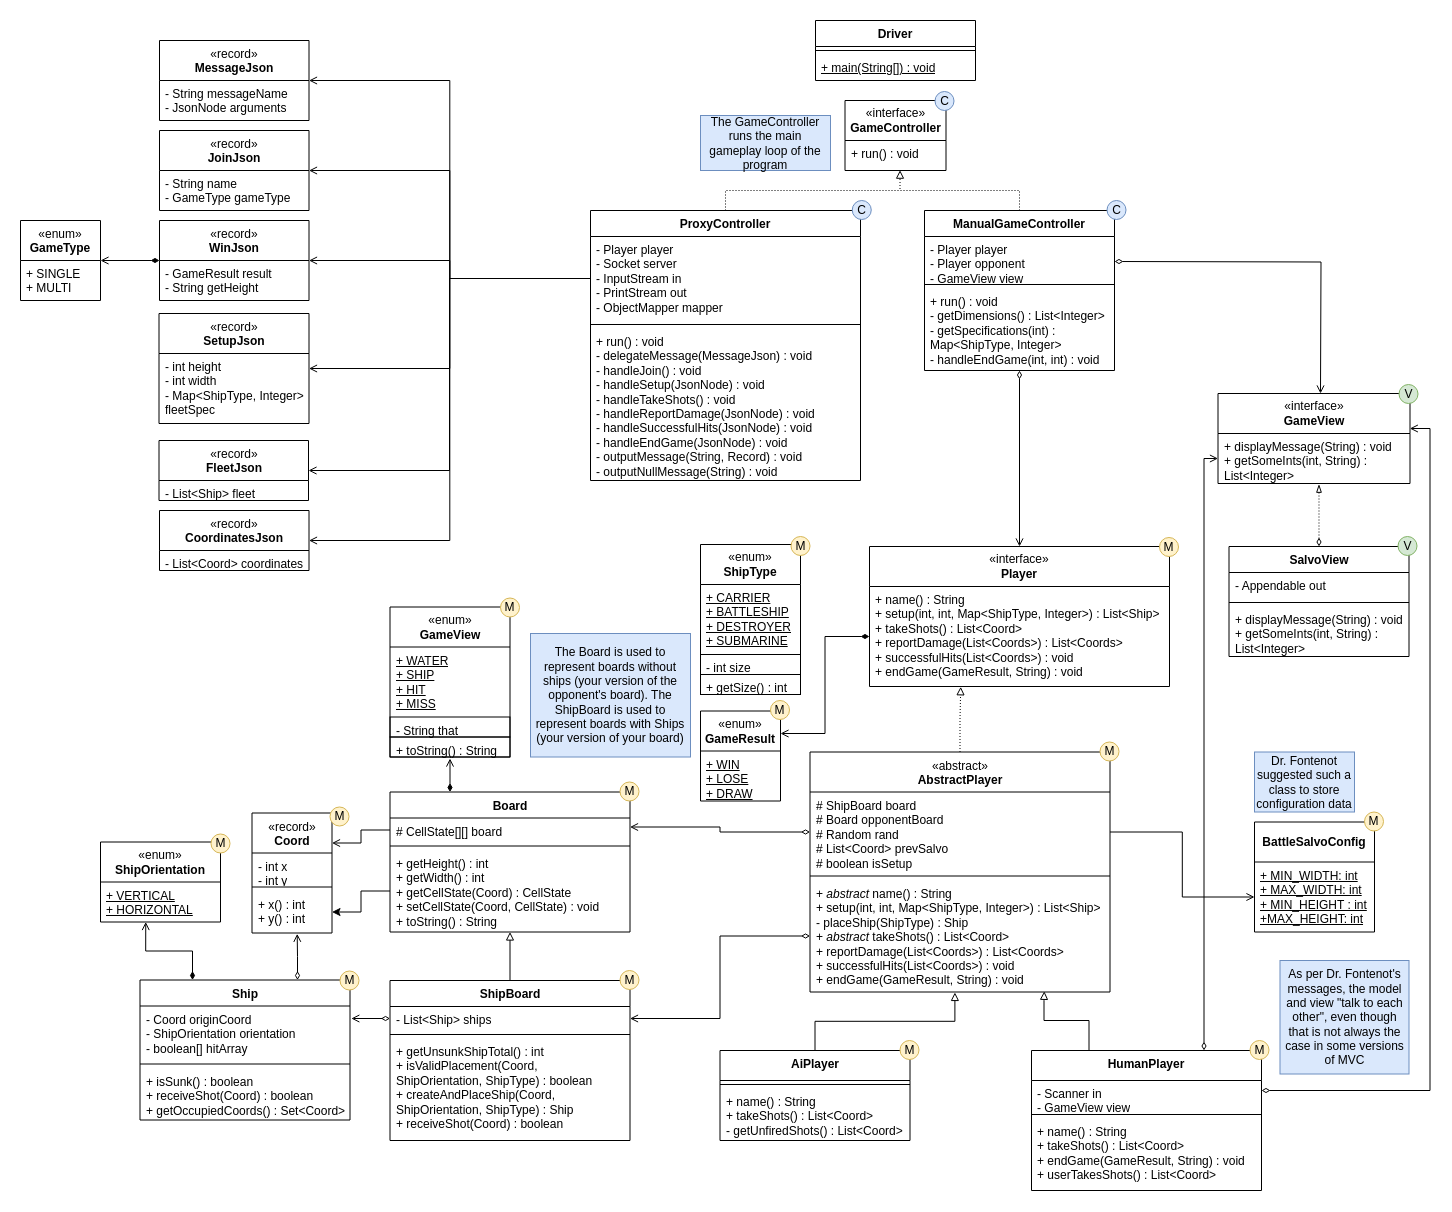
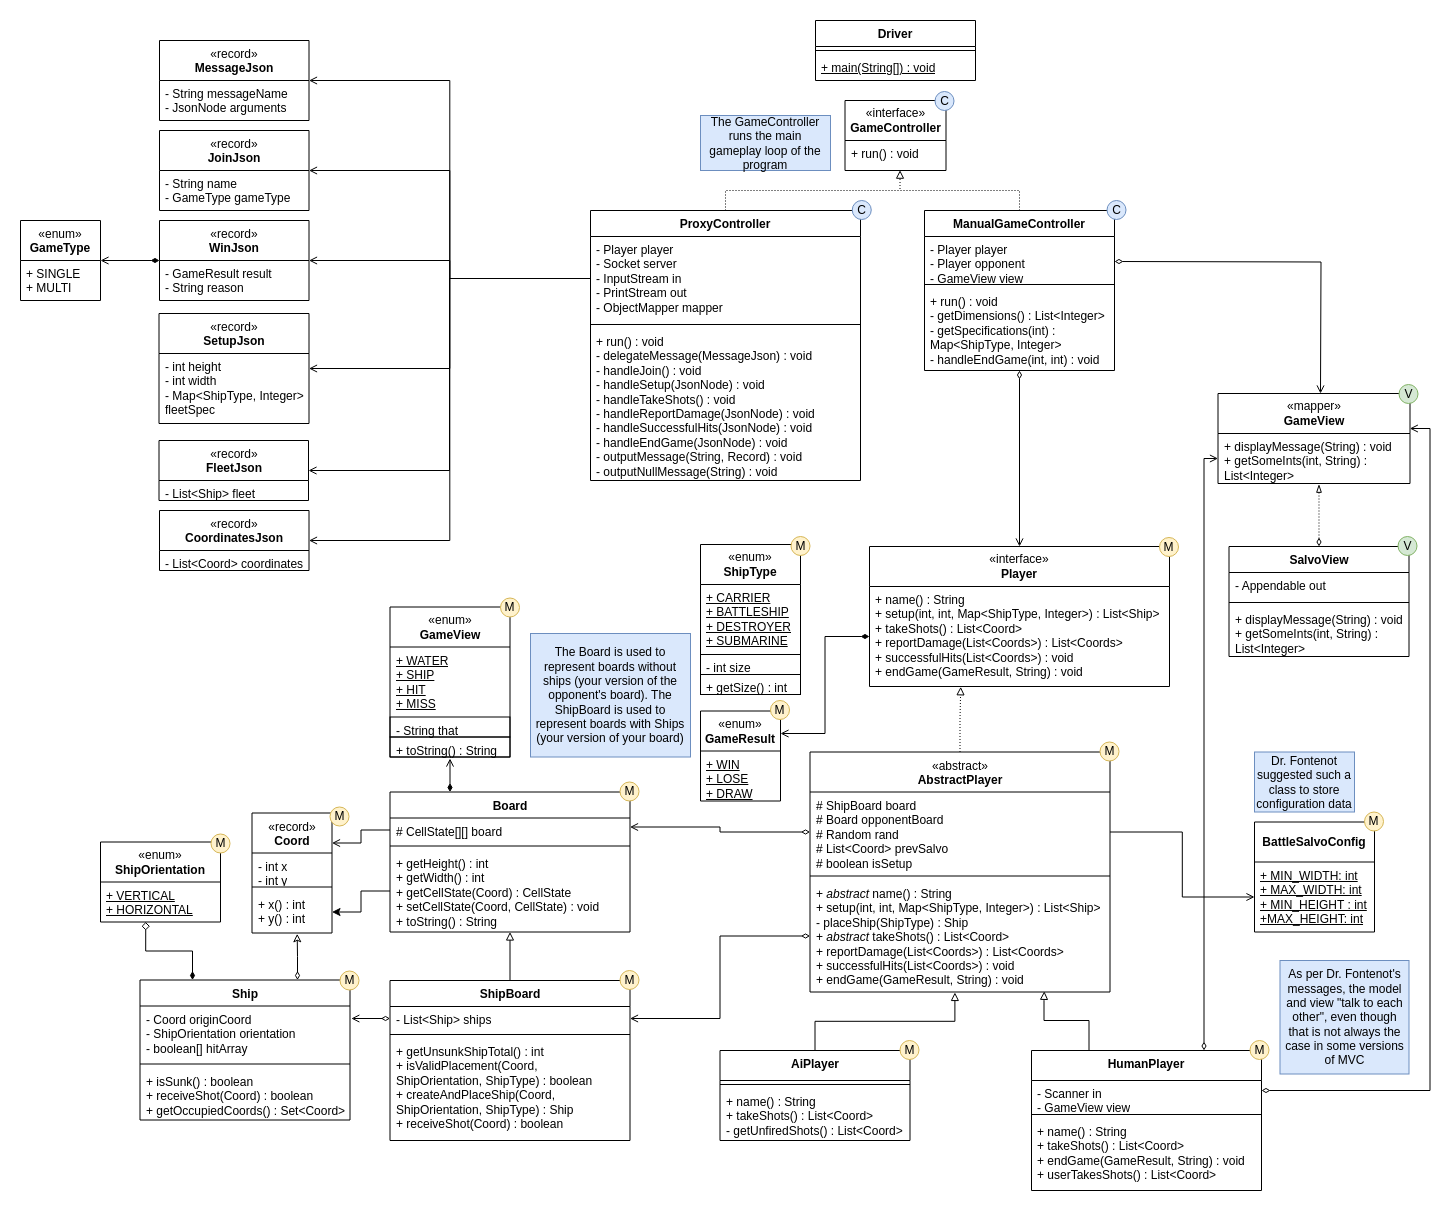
node "- GameResult result - String getHeight": label "- GameResult result - String getHeight" -> "- GameResult result - String reason"
node "«interface» GameView": label "«interface» GameView" -> "«mapper» GameView"
edge "+ VERTICAL + HORIZONTAL" -- "Ship": arrowhead open -> diamond
edge "+ x() : int + y() : int" -- "Ship": arrowhead open -> classic
